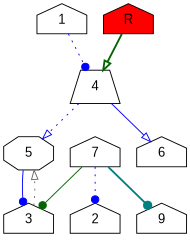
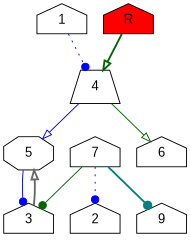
edge "4" -> "5": style dotted -> solid
edge "4" -> "6": color blue -> darkgreen
edge "3" -> "5": style dotted -> bold
